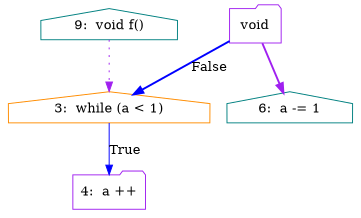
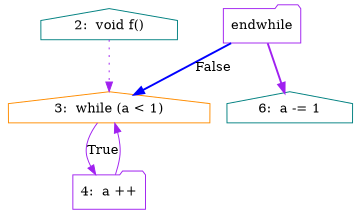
node "9:  void f()": label "9:  void f()" -> "2:  void f()"
node "void": label "void" -> "endwhile"
edge "3:  while (a < 1)" -> "4:  a ++": color blue -> purple
edge "4:  a ++" -> "3:  while (a < 1)": added
